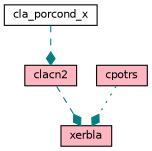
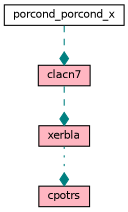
node "cla_porcond_x": label "cla_porcond_x" -> "porcond_porcond_x"
node "clacn2": label "clacn2" -> "clacn7"
edge "cpotrs" -> "xerbla": reversed
